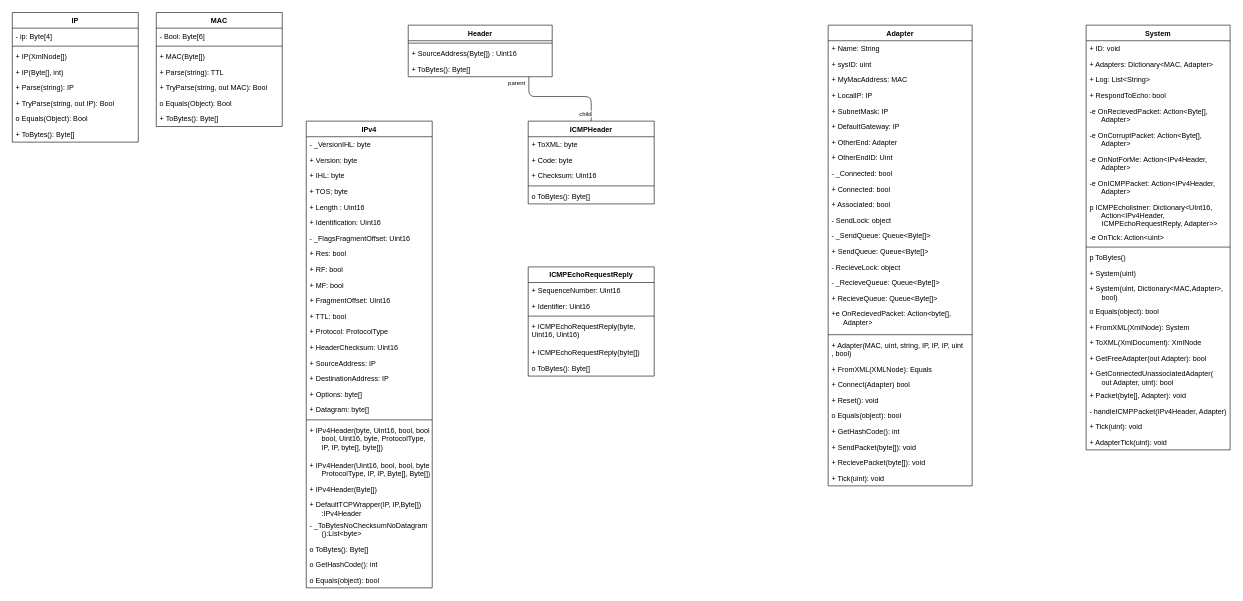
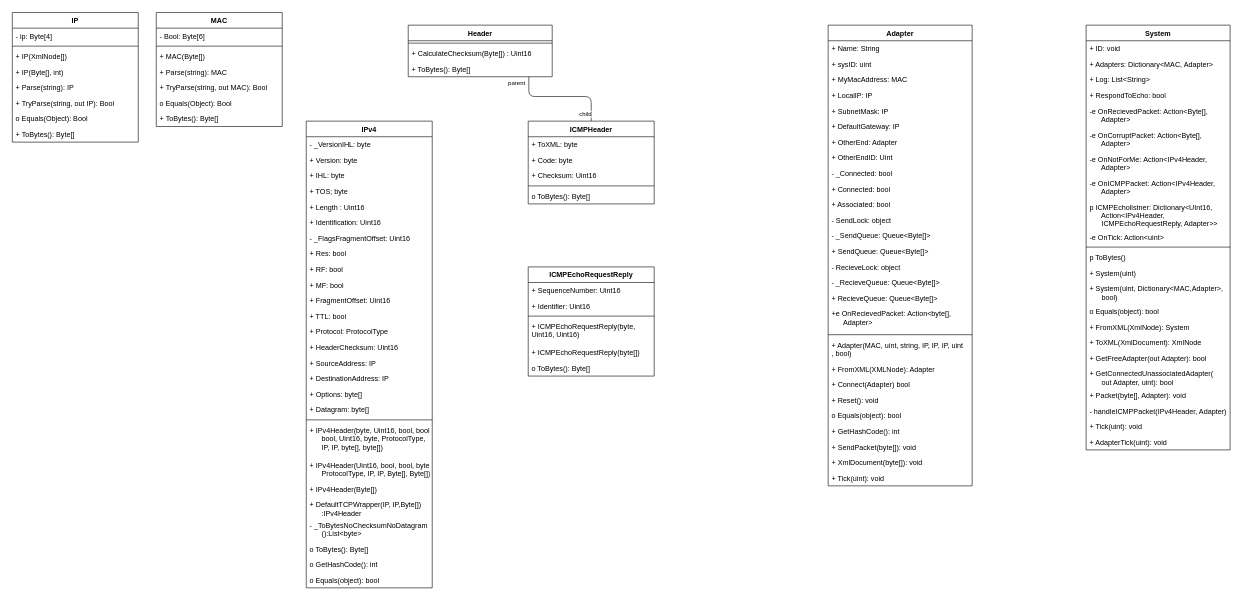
node "+ SourceAddress(Byte[]) : Uint16": label "+ SourceAddress(Byte[]) : Uint16" -> "+ CalculateChecksum(Byte[]) : Uint16"
node "+ Parse(string): TTL": label "+ Parse(string): TTL" -> "+ Parse(string): MAC"
node "+ FromXML(XMLNode): Equals": label "+ FromXML(XMLNode): Equals" -> "+ FromXML(XMLNode): Adapter"
node "+ RecievePacket(byte[]): void": label "+ RecievePacket(byte[]): void" -> "+ XmlDocument(byte[]): void"
